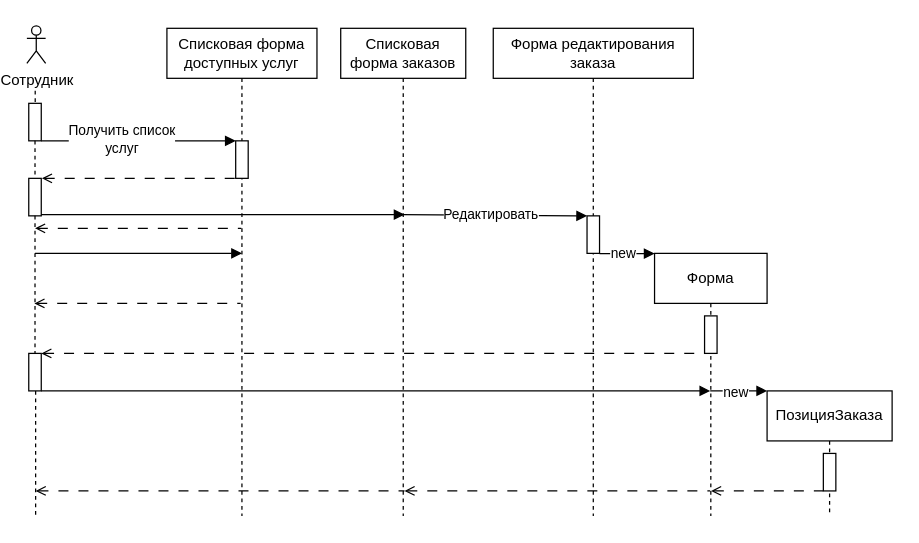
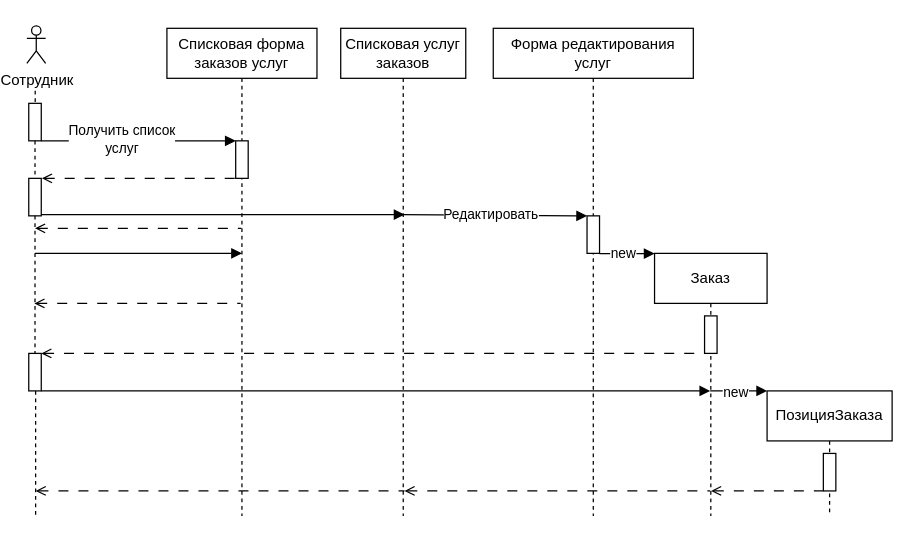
node "Списковая форма доступных услуг": label "Списковая форма доступных услуг" -> "Списковая форма заказов услуг"
node "Списковая форма заказов": label "Списковая форма заказов" -> "Списковая услуг заказов"
node "Форма редактирования заказа": label "Форма редактирования заказа" -> "Форма редактирования услуг"
node "Форма": label "Форма" -> "Заказ"
